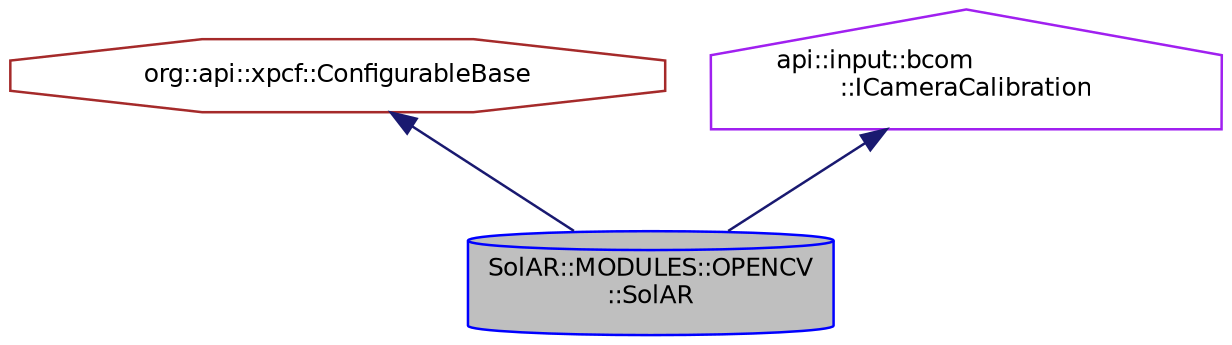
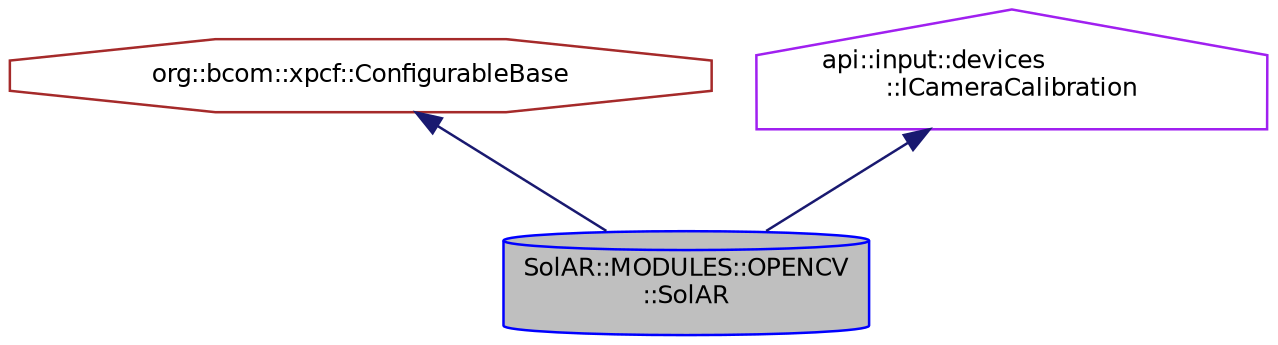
node "org::api::xpcf::ConfigurableBase": label "org::api::xpcf::ConfigurableBase" -> "org::bcom::xpcf::ConfigurableBase"
node "api::input::bcom ::ICameraCalibration": label "api::input::bcom ::ICameraCalibration" -> "api::input::devices ::ICameraCalibration"
